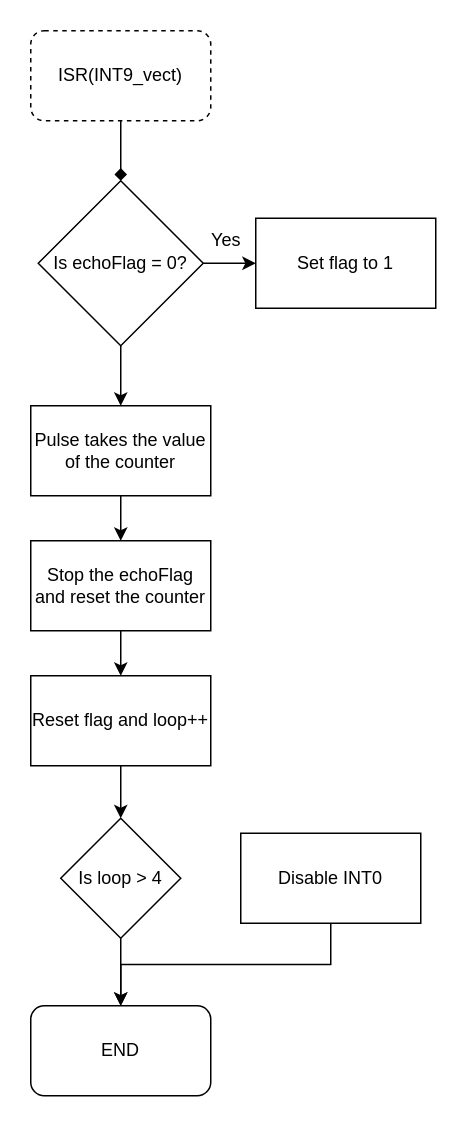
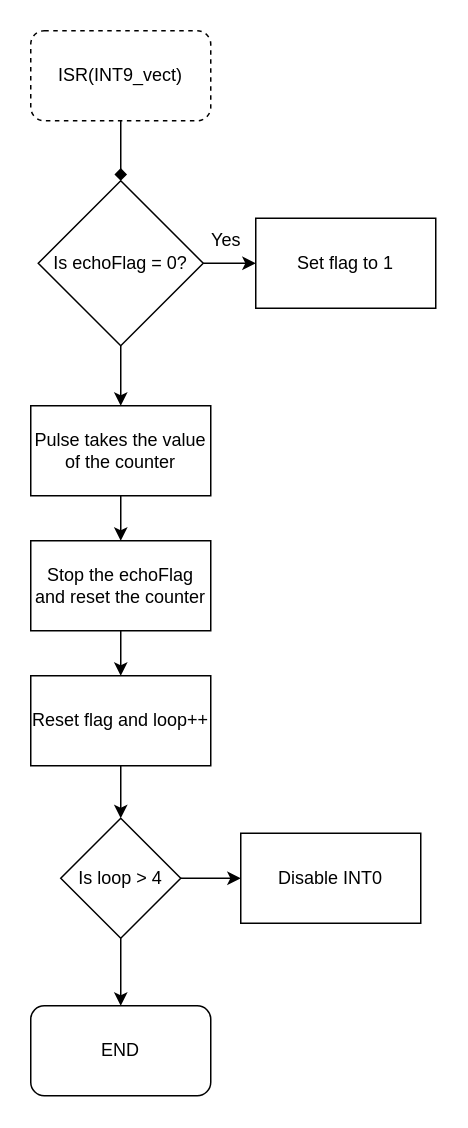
edge "Is loop > 4" -> "Disable INT0": added
edge "Disable INT0" -> "END": removed
